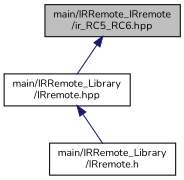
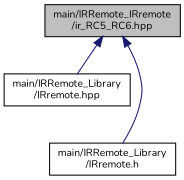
edge "main/IRRemote_Library /IRremote.h" -> "main/IRRemote_Library /IRremote.hpp": now "main/IRRemote_Library /IRremote.h" -> "main/IRRemote_IRremote /ir_RC5_RC6.hpp"
